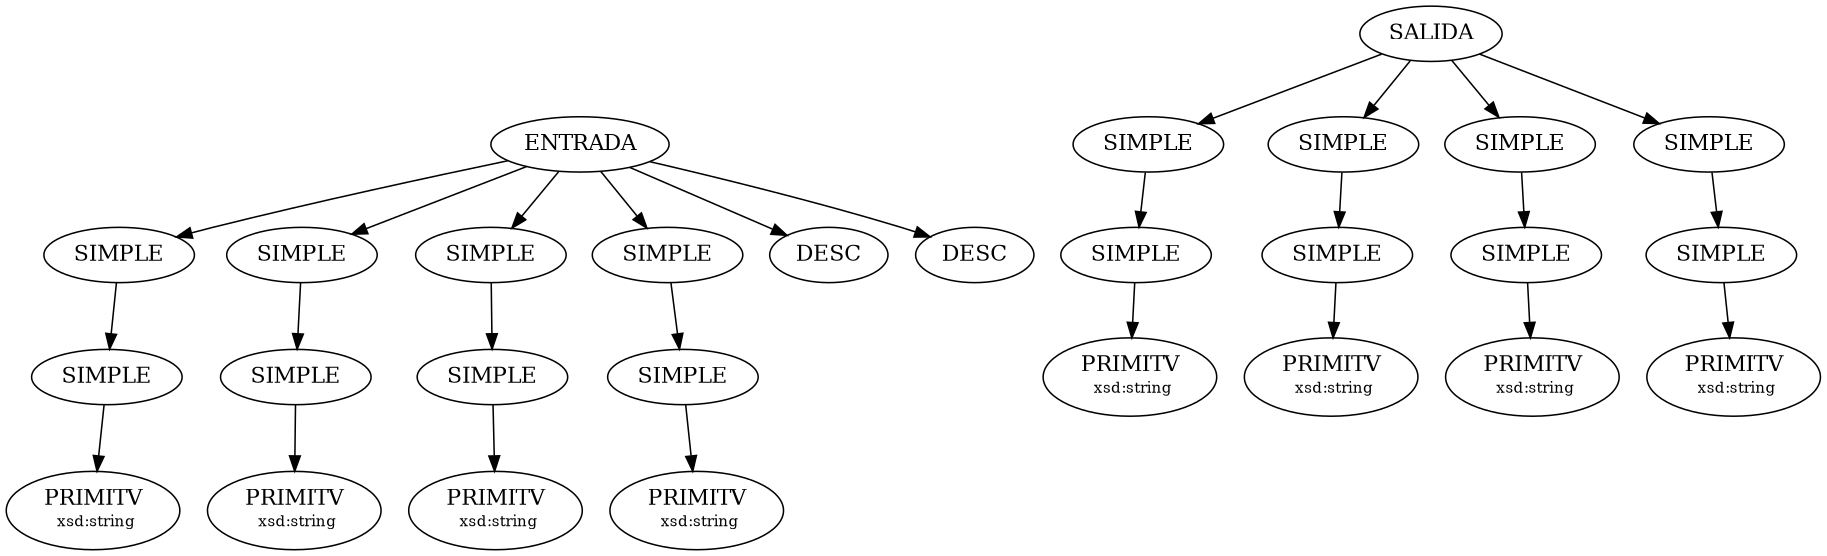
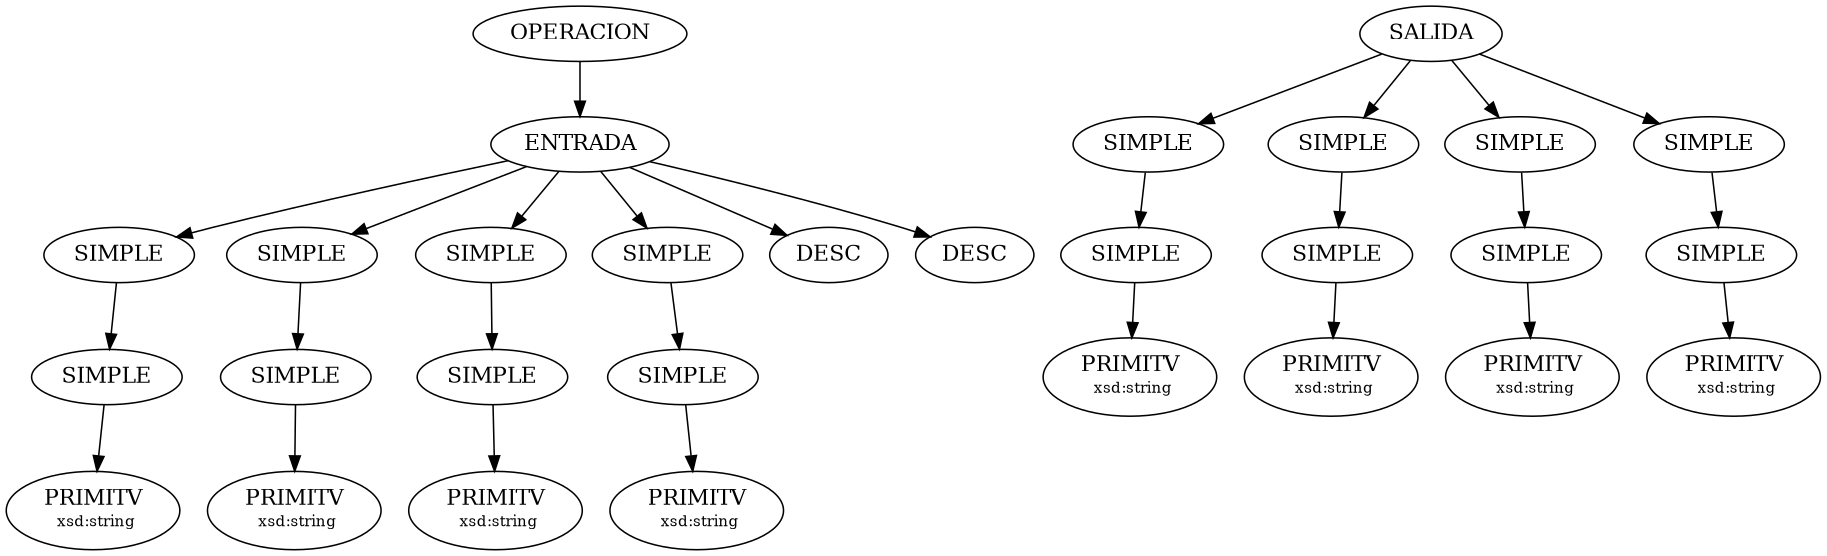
node "OPERACION": added
